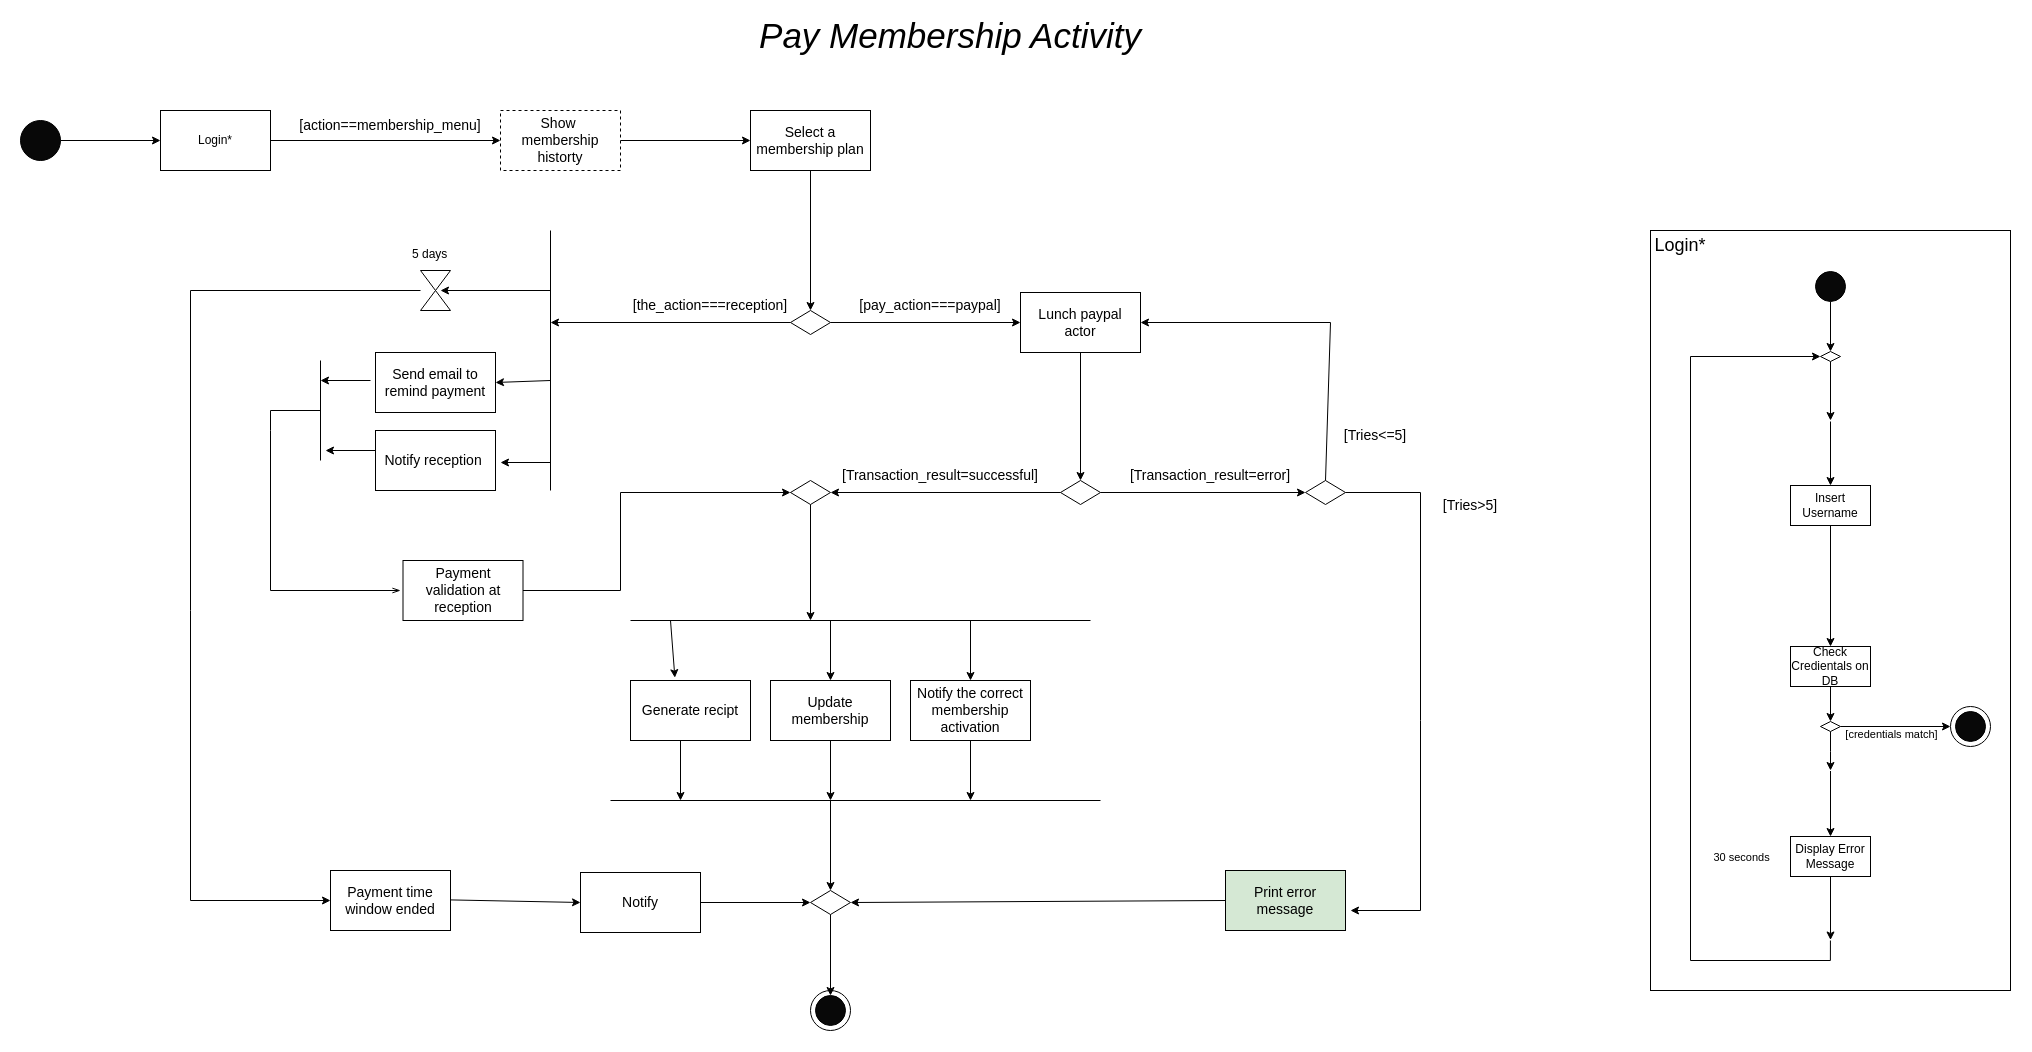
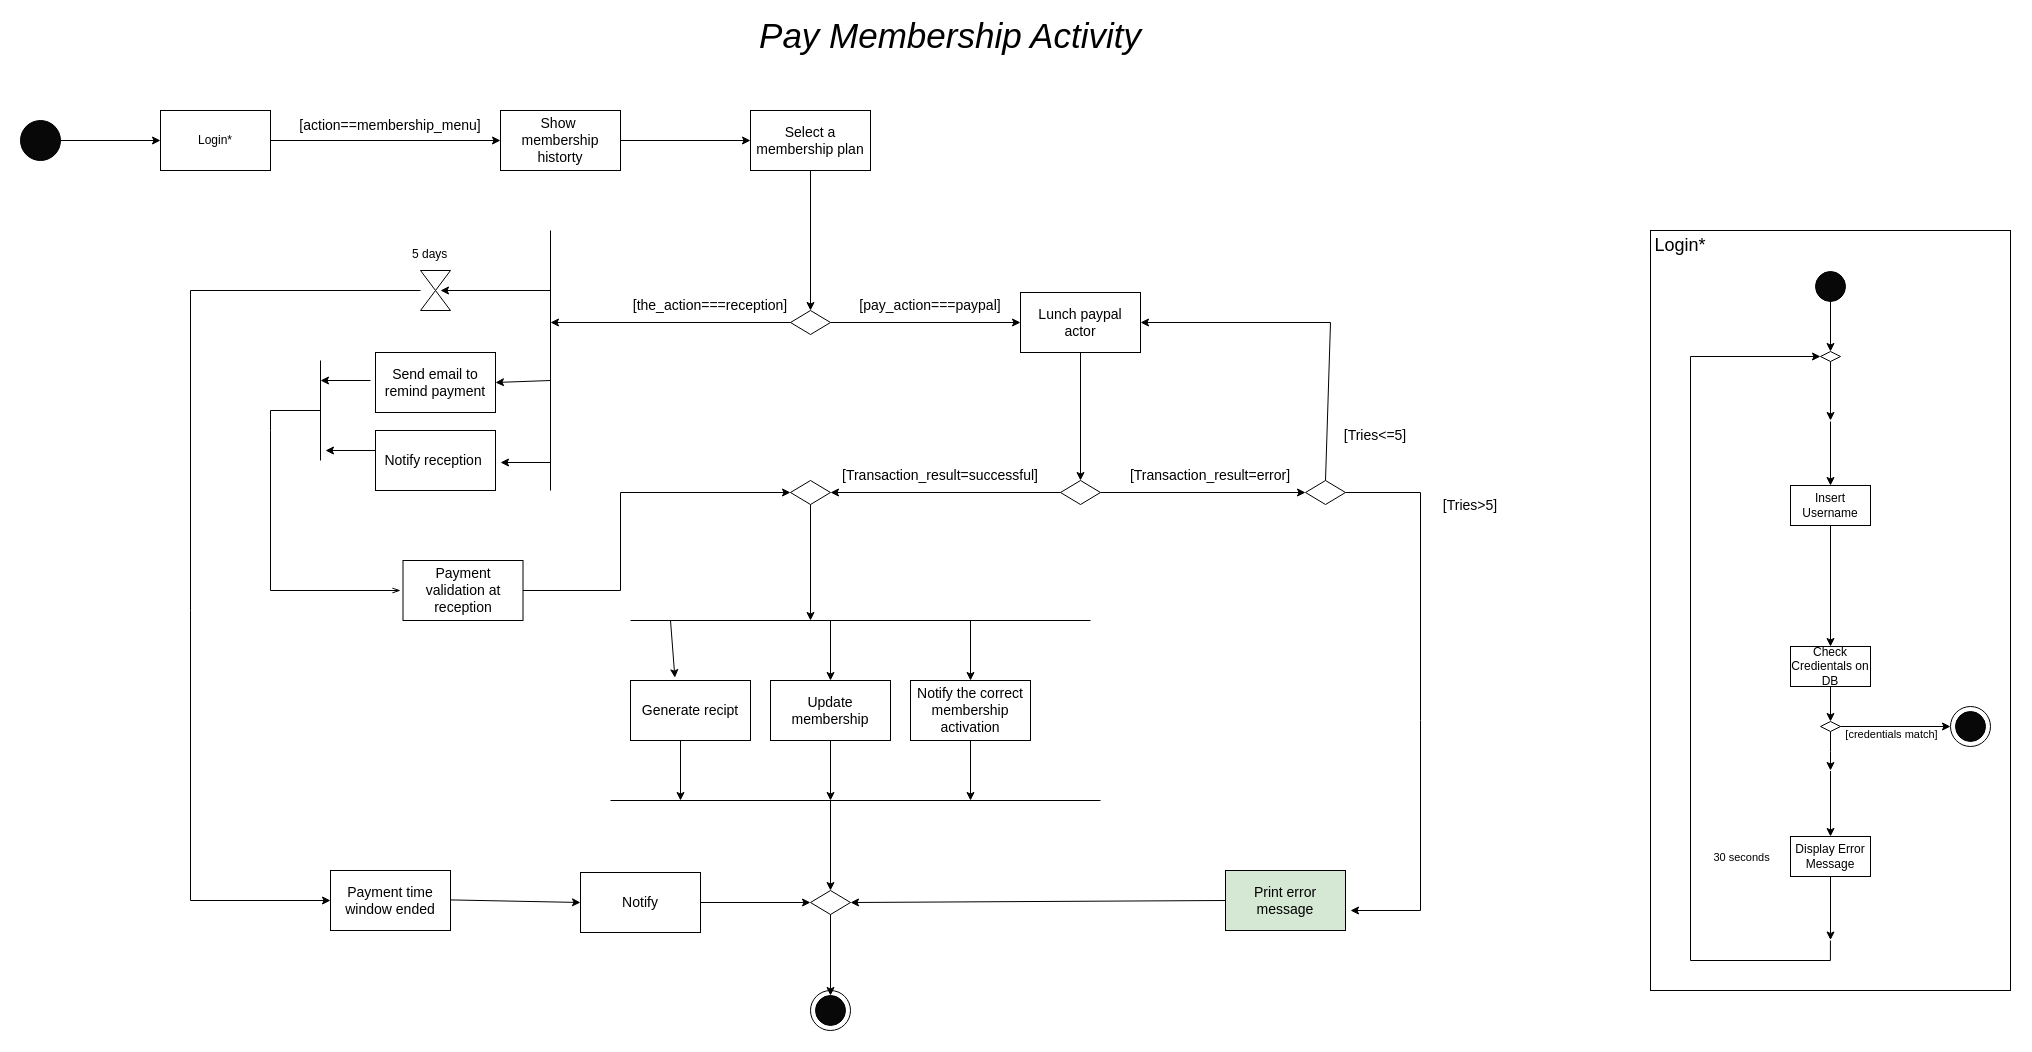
node "Show membership historty": style dashed -> solid
